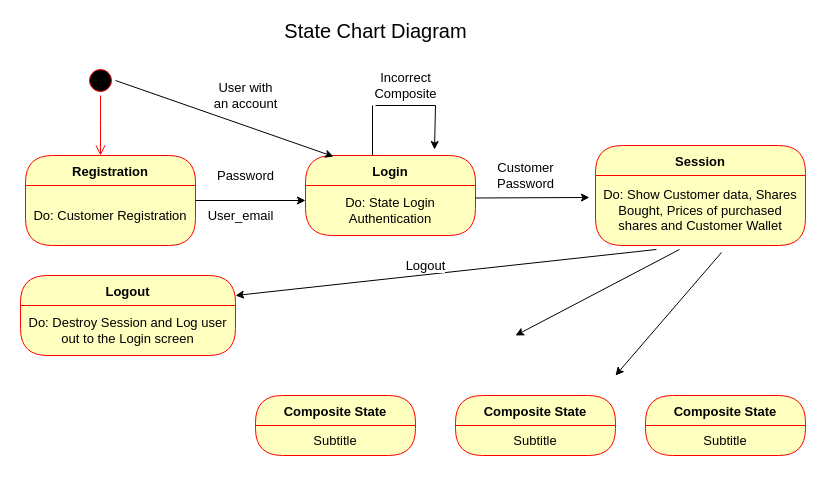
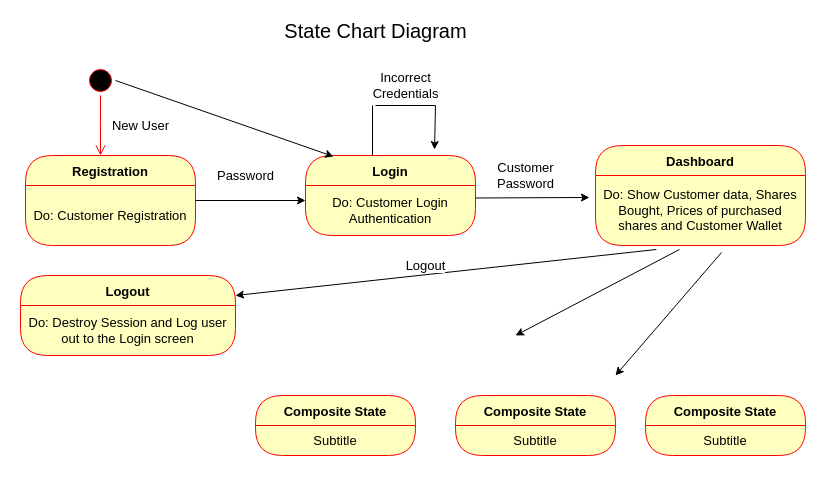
node "Incorrect Composite": label "Incorrect Composite" -> "Incorrect Credentials"
node "User with an account": removed
node "New User": added
node "Session": label "Session" -> "Dashboard"
node "Do: State Login Authentication": label "Do: State Login Authentication" -> "Do: Customer Login Authentication"
node "User_email": removed
